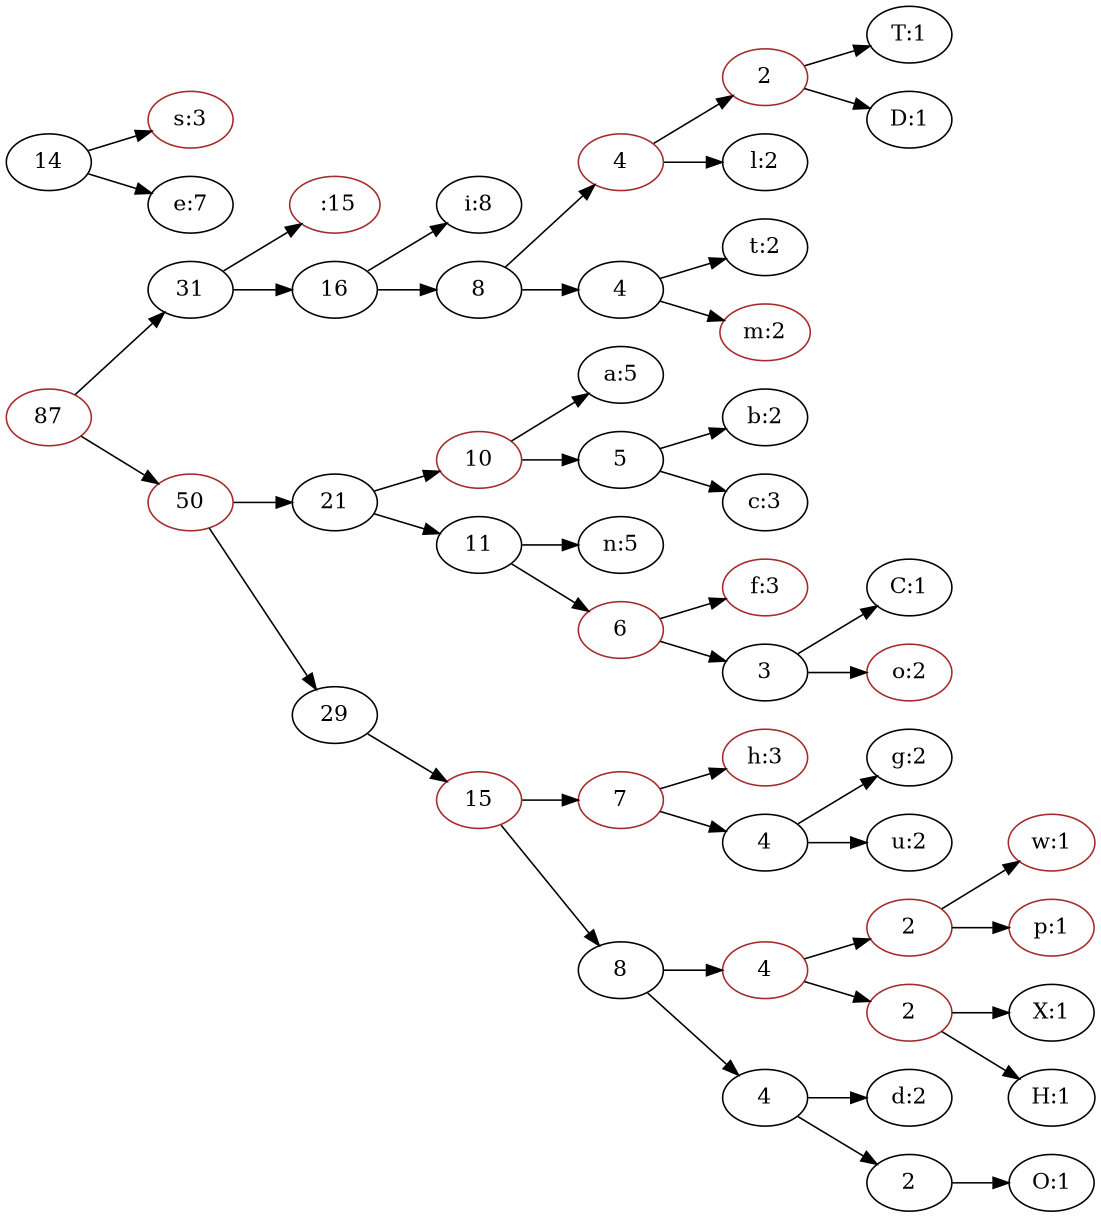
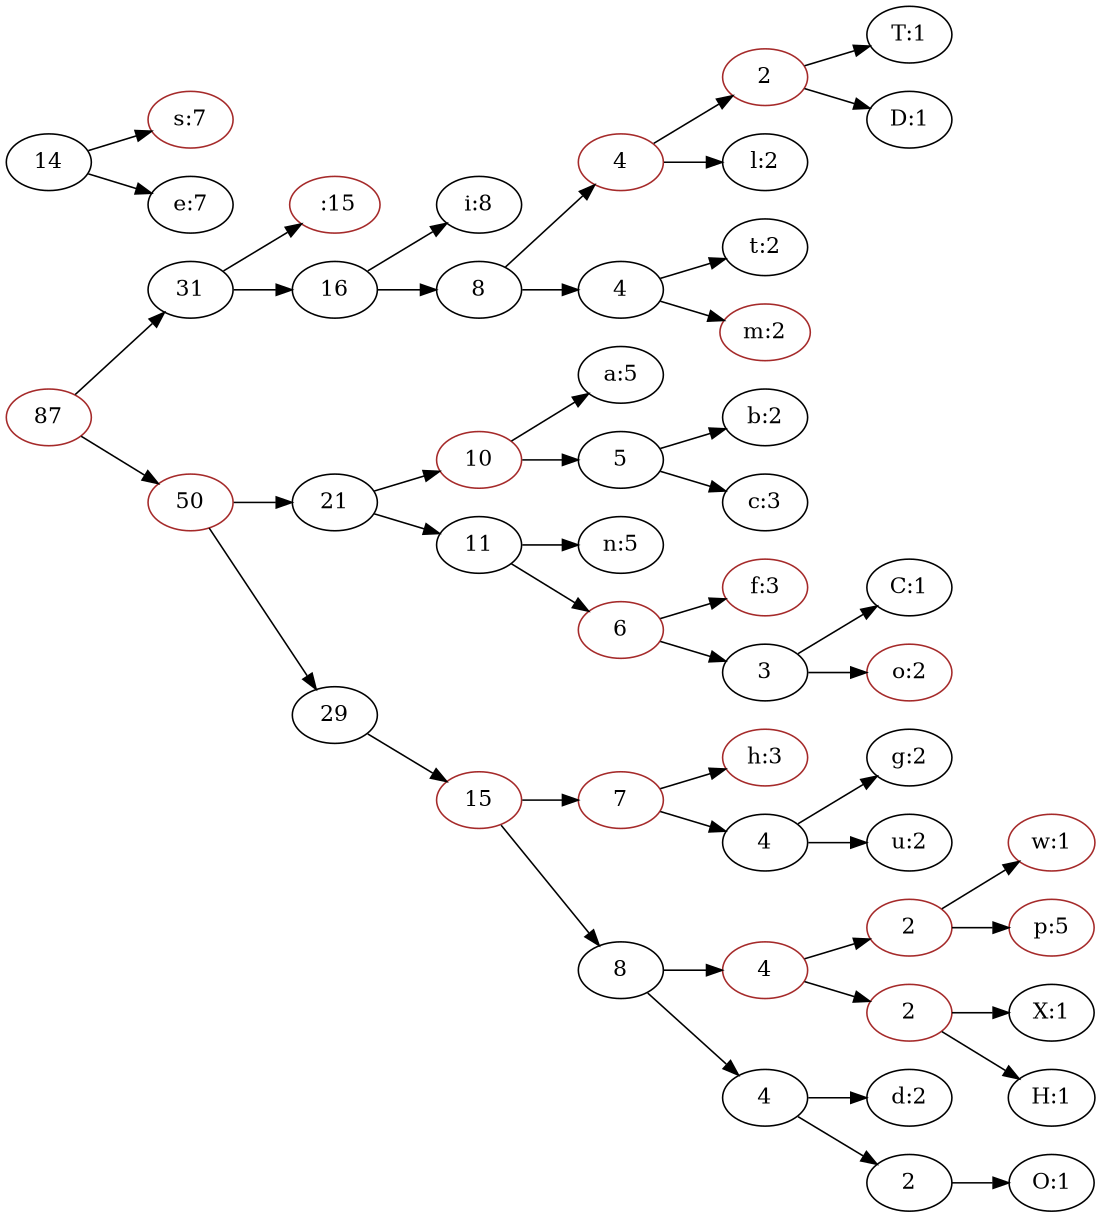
node "s:3": label "s:3" -> "s:7"
node "p:1": label "p:1" -> "p:5"
